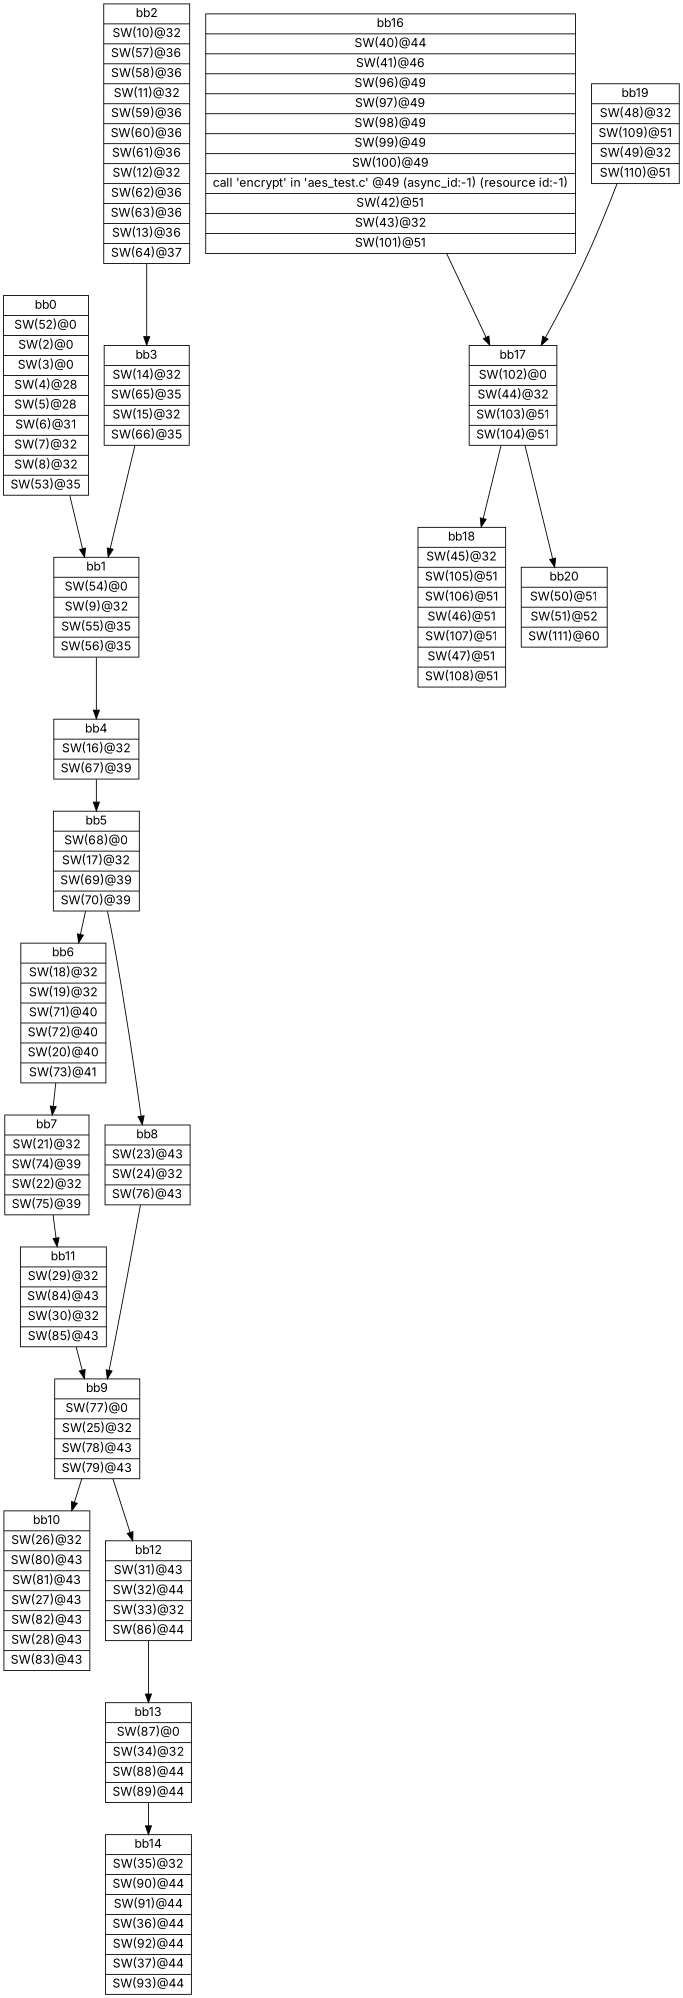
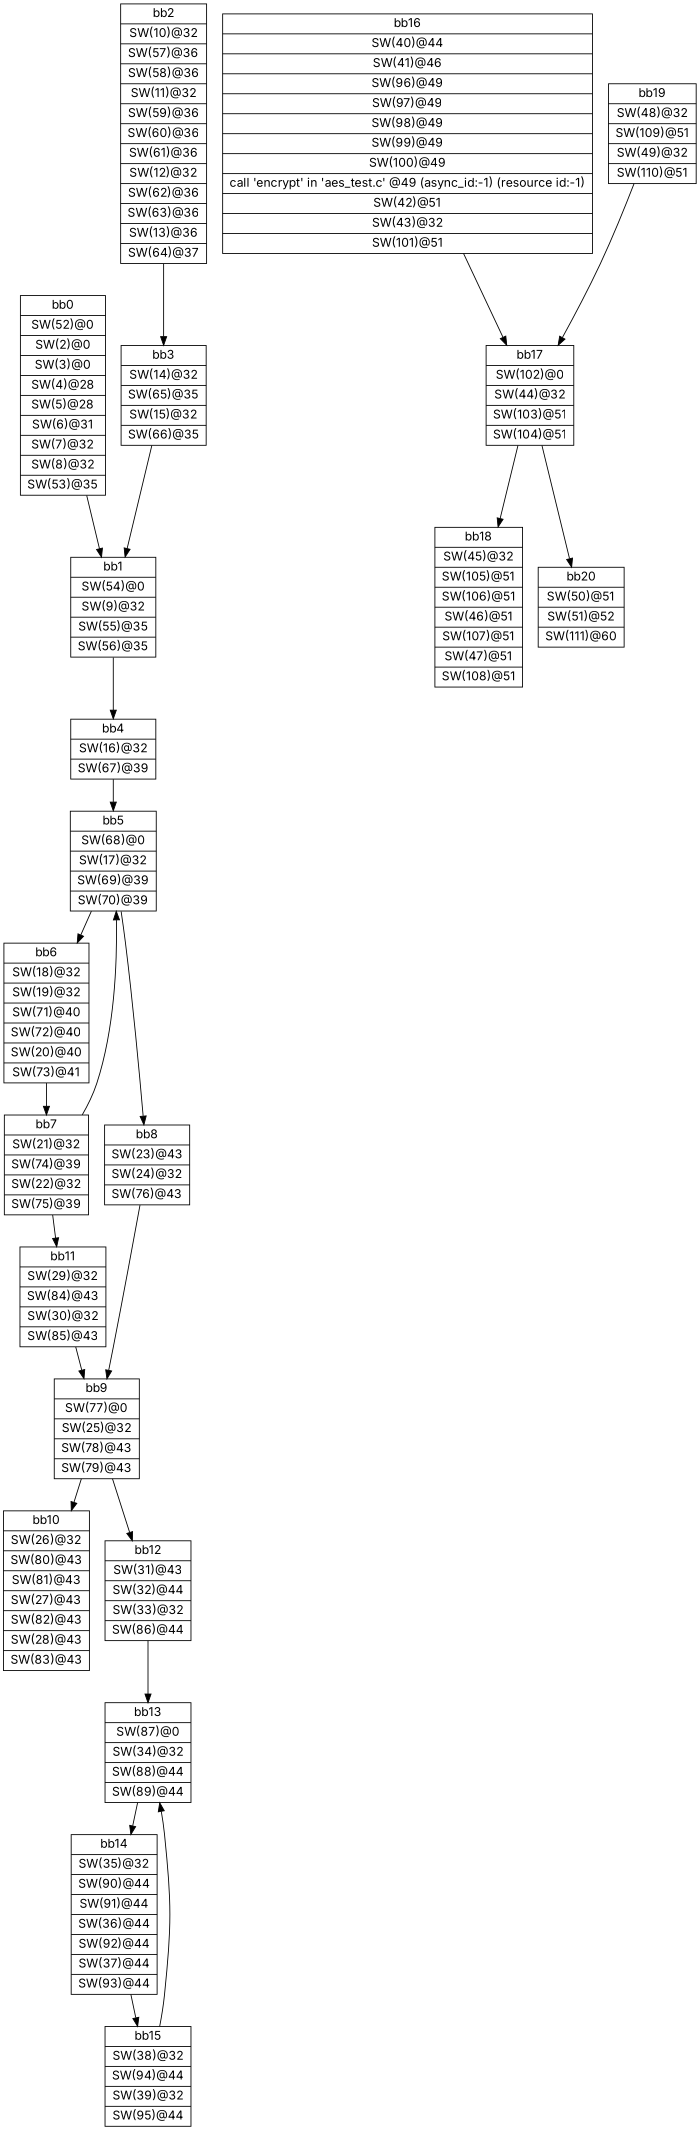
edge "bb7" -> "bb5": added
node "bb15": added
